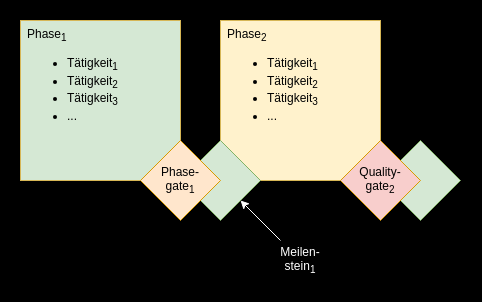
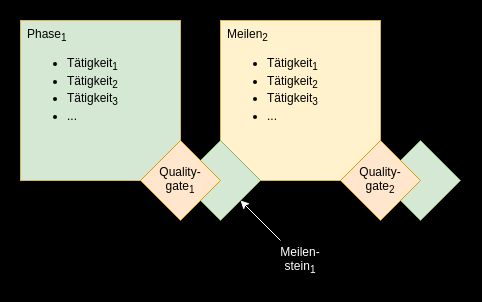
node "Phase2 Tätigkeit1 Tätigkeit2 Tätigkeit3 ...": label "Phase2 Tätigkeit1 Tätigkeit2 Tätigkeit3 ..." -> "Meilen2 Tätigkeit1 Tätigkeit2 Tätigkeit3 ..."
node "Phase- gate1": label "Phase- gate1" -> "Quality- gate1"
node "Quality- gate2": fillcolor #f8cecc -> #ffe6cc
